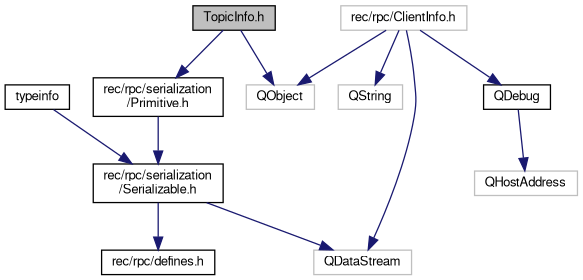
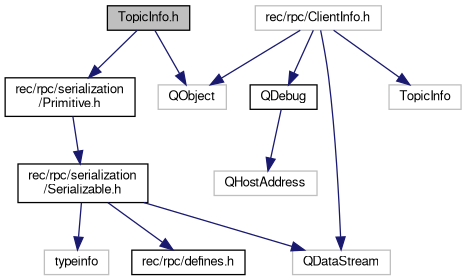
node "typeinfo": color black -> grey75
node "QString": label "QString" -> "TopicInfo"
edge "typeinfo" -> "rec/rpc/serialization /Serializable.h": reversed
